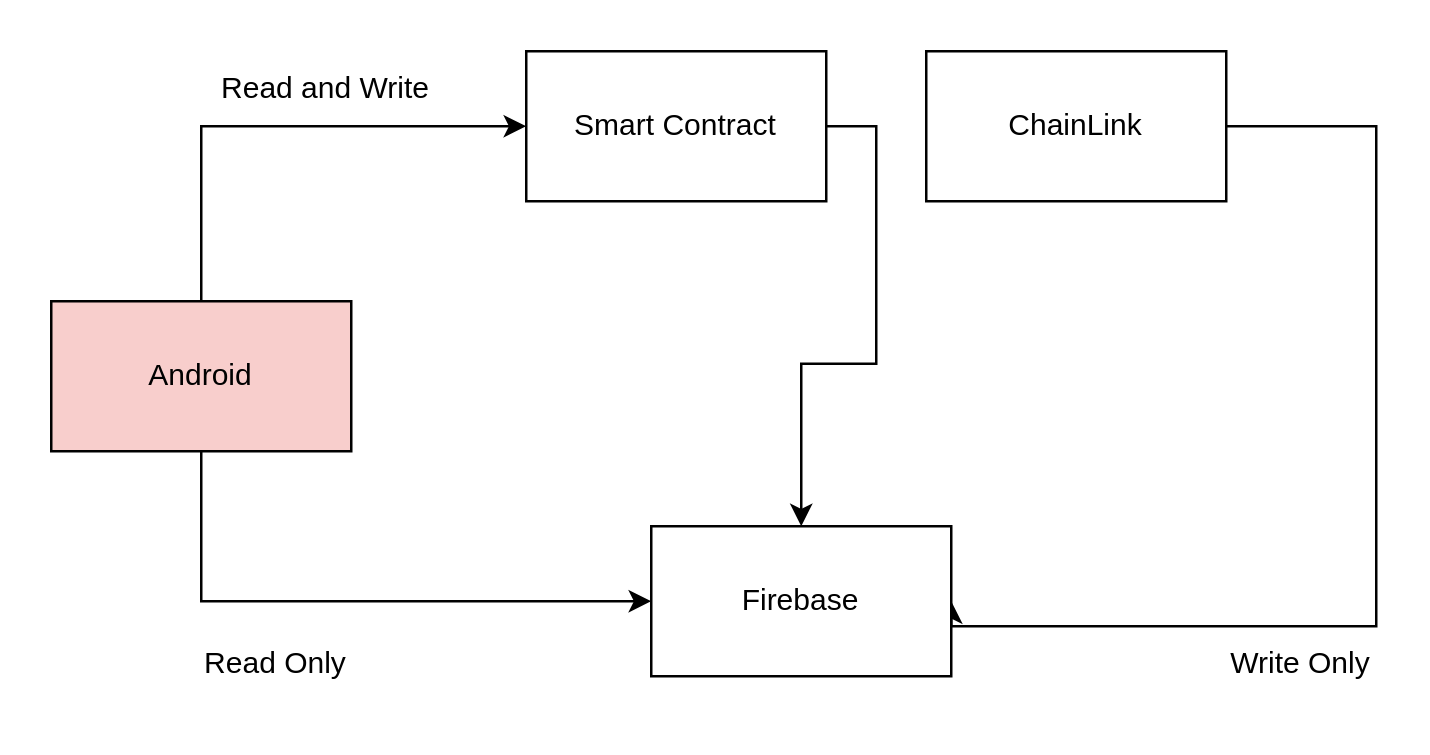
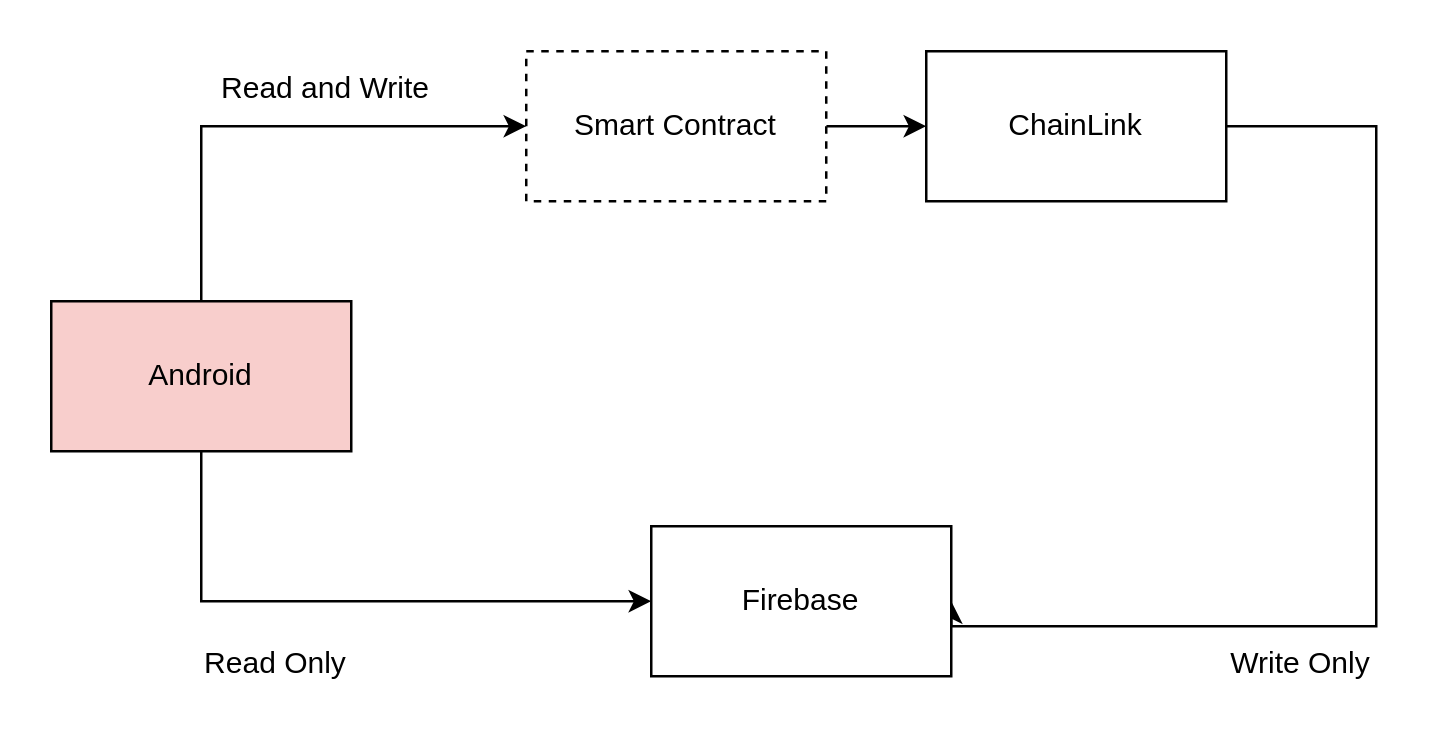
node "Smart Contract": style solid -> dashed
edge "Smart Contract" -> "Firebase": now "Smart Contract" -> "ChainLink"
